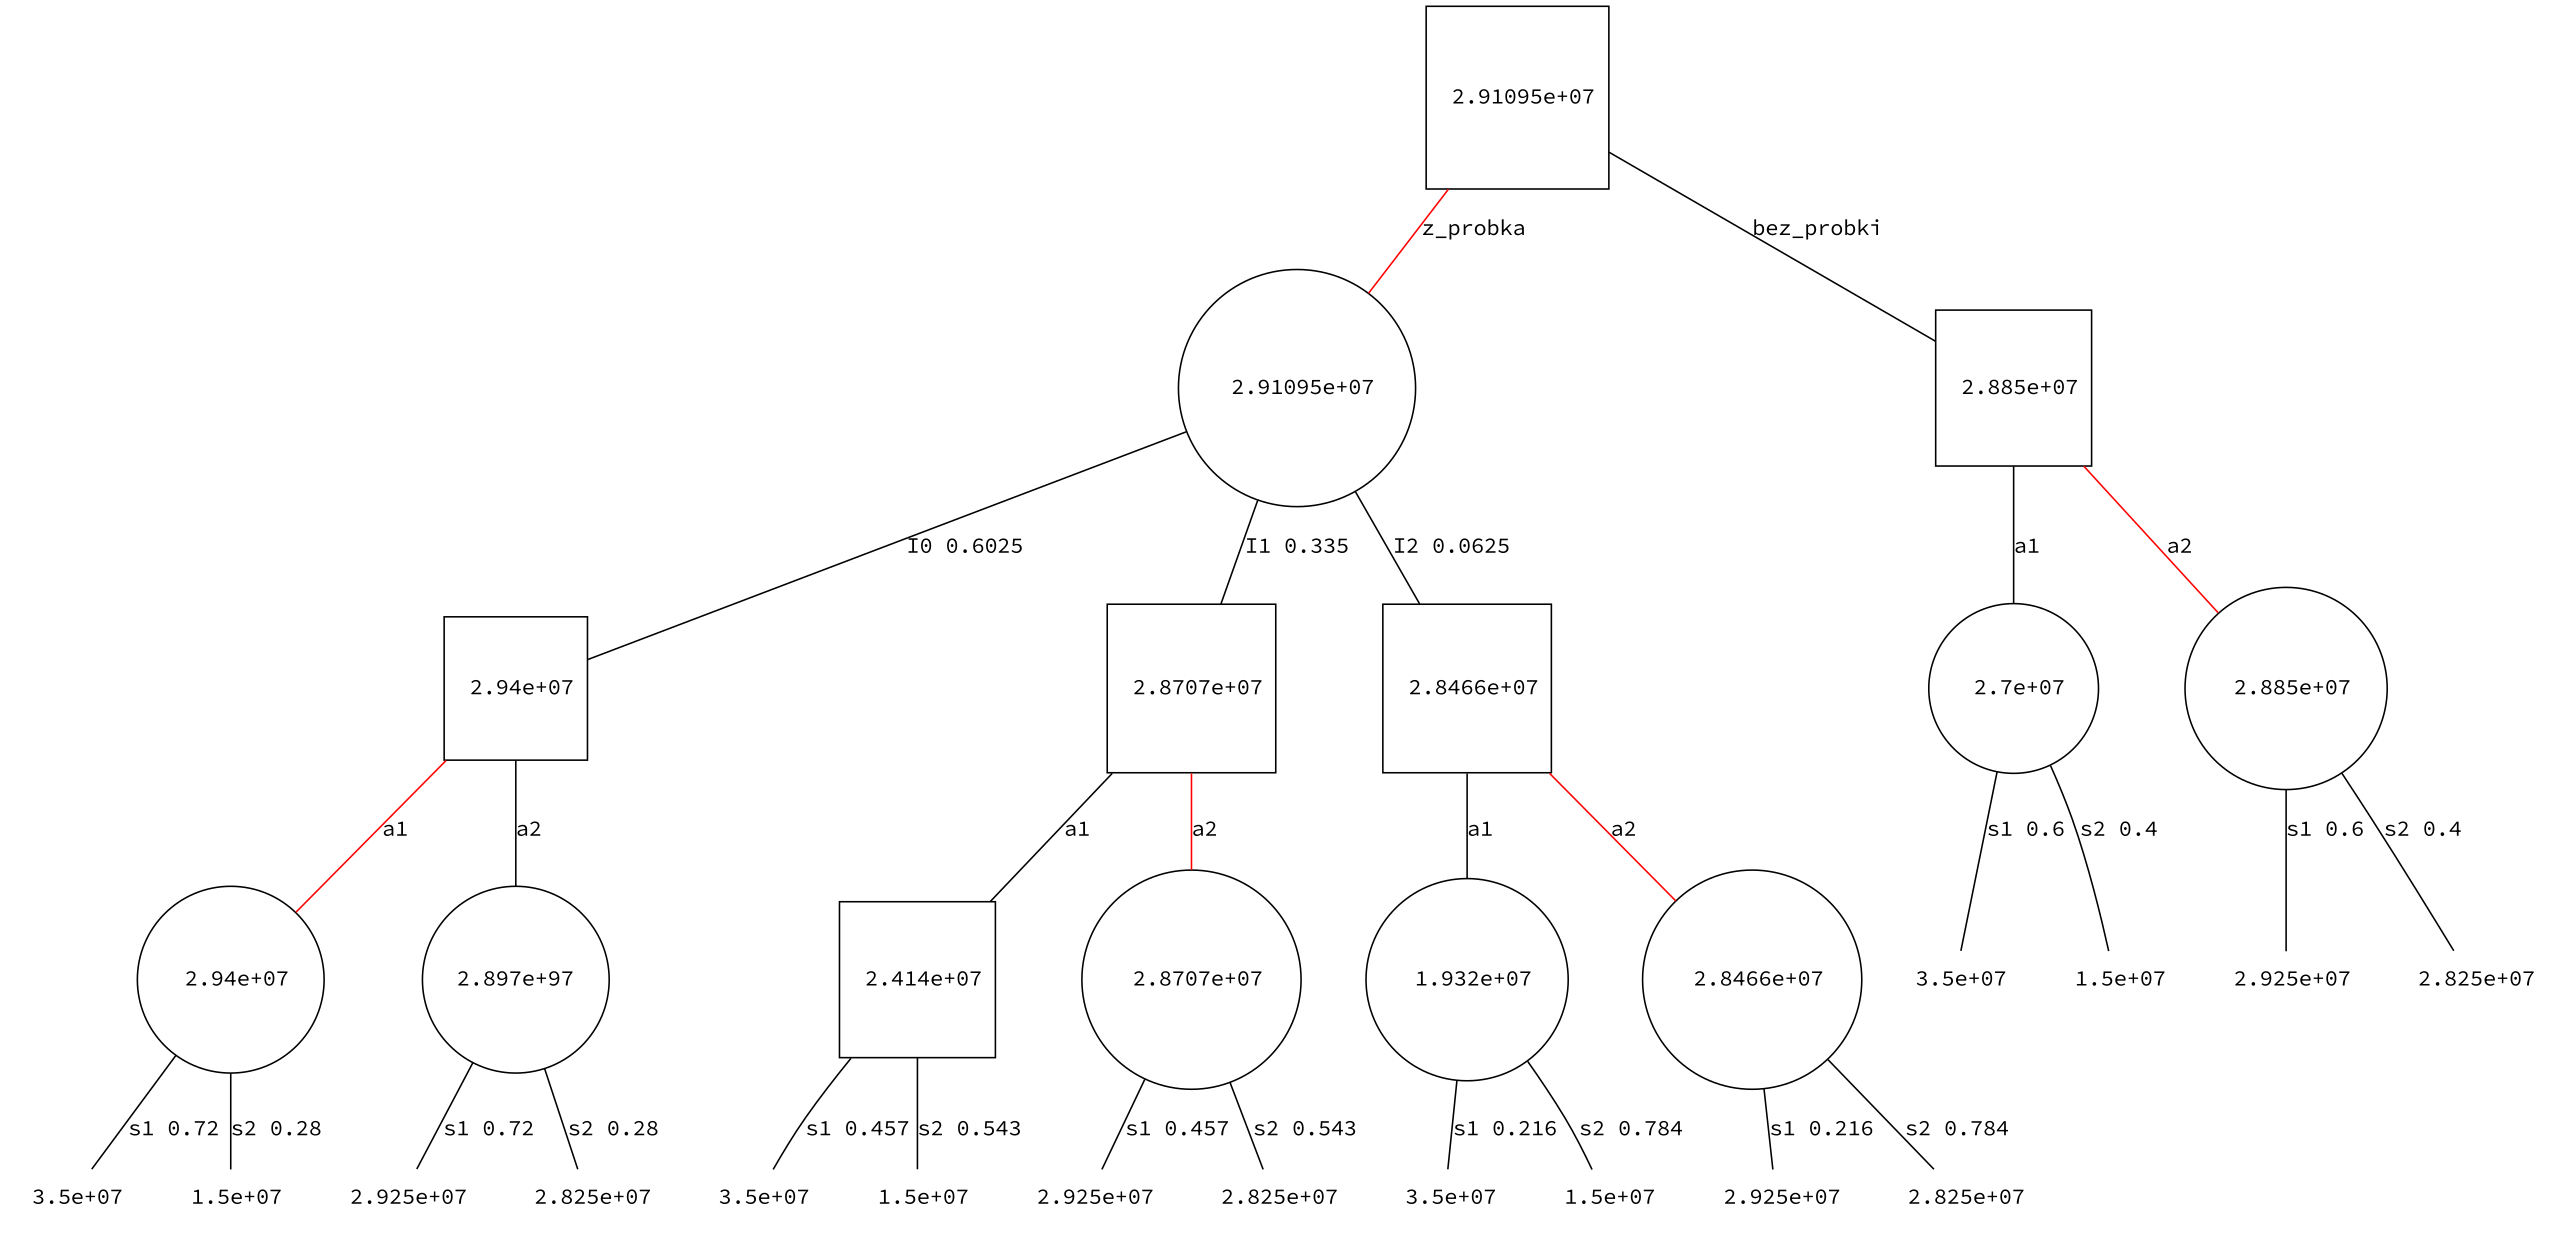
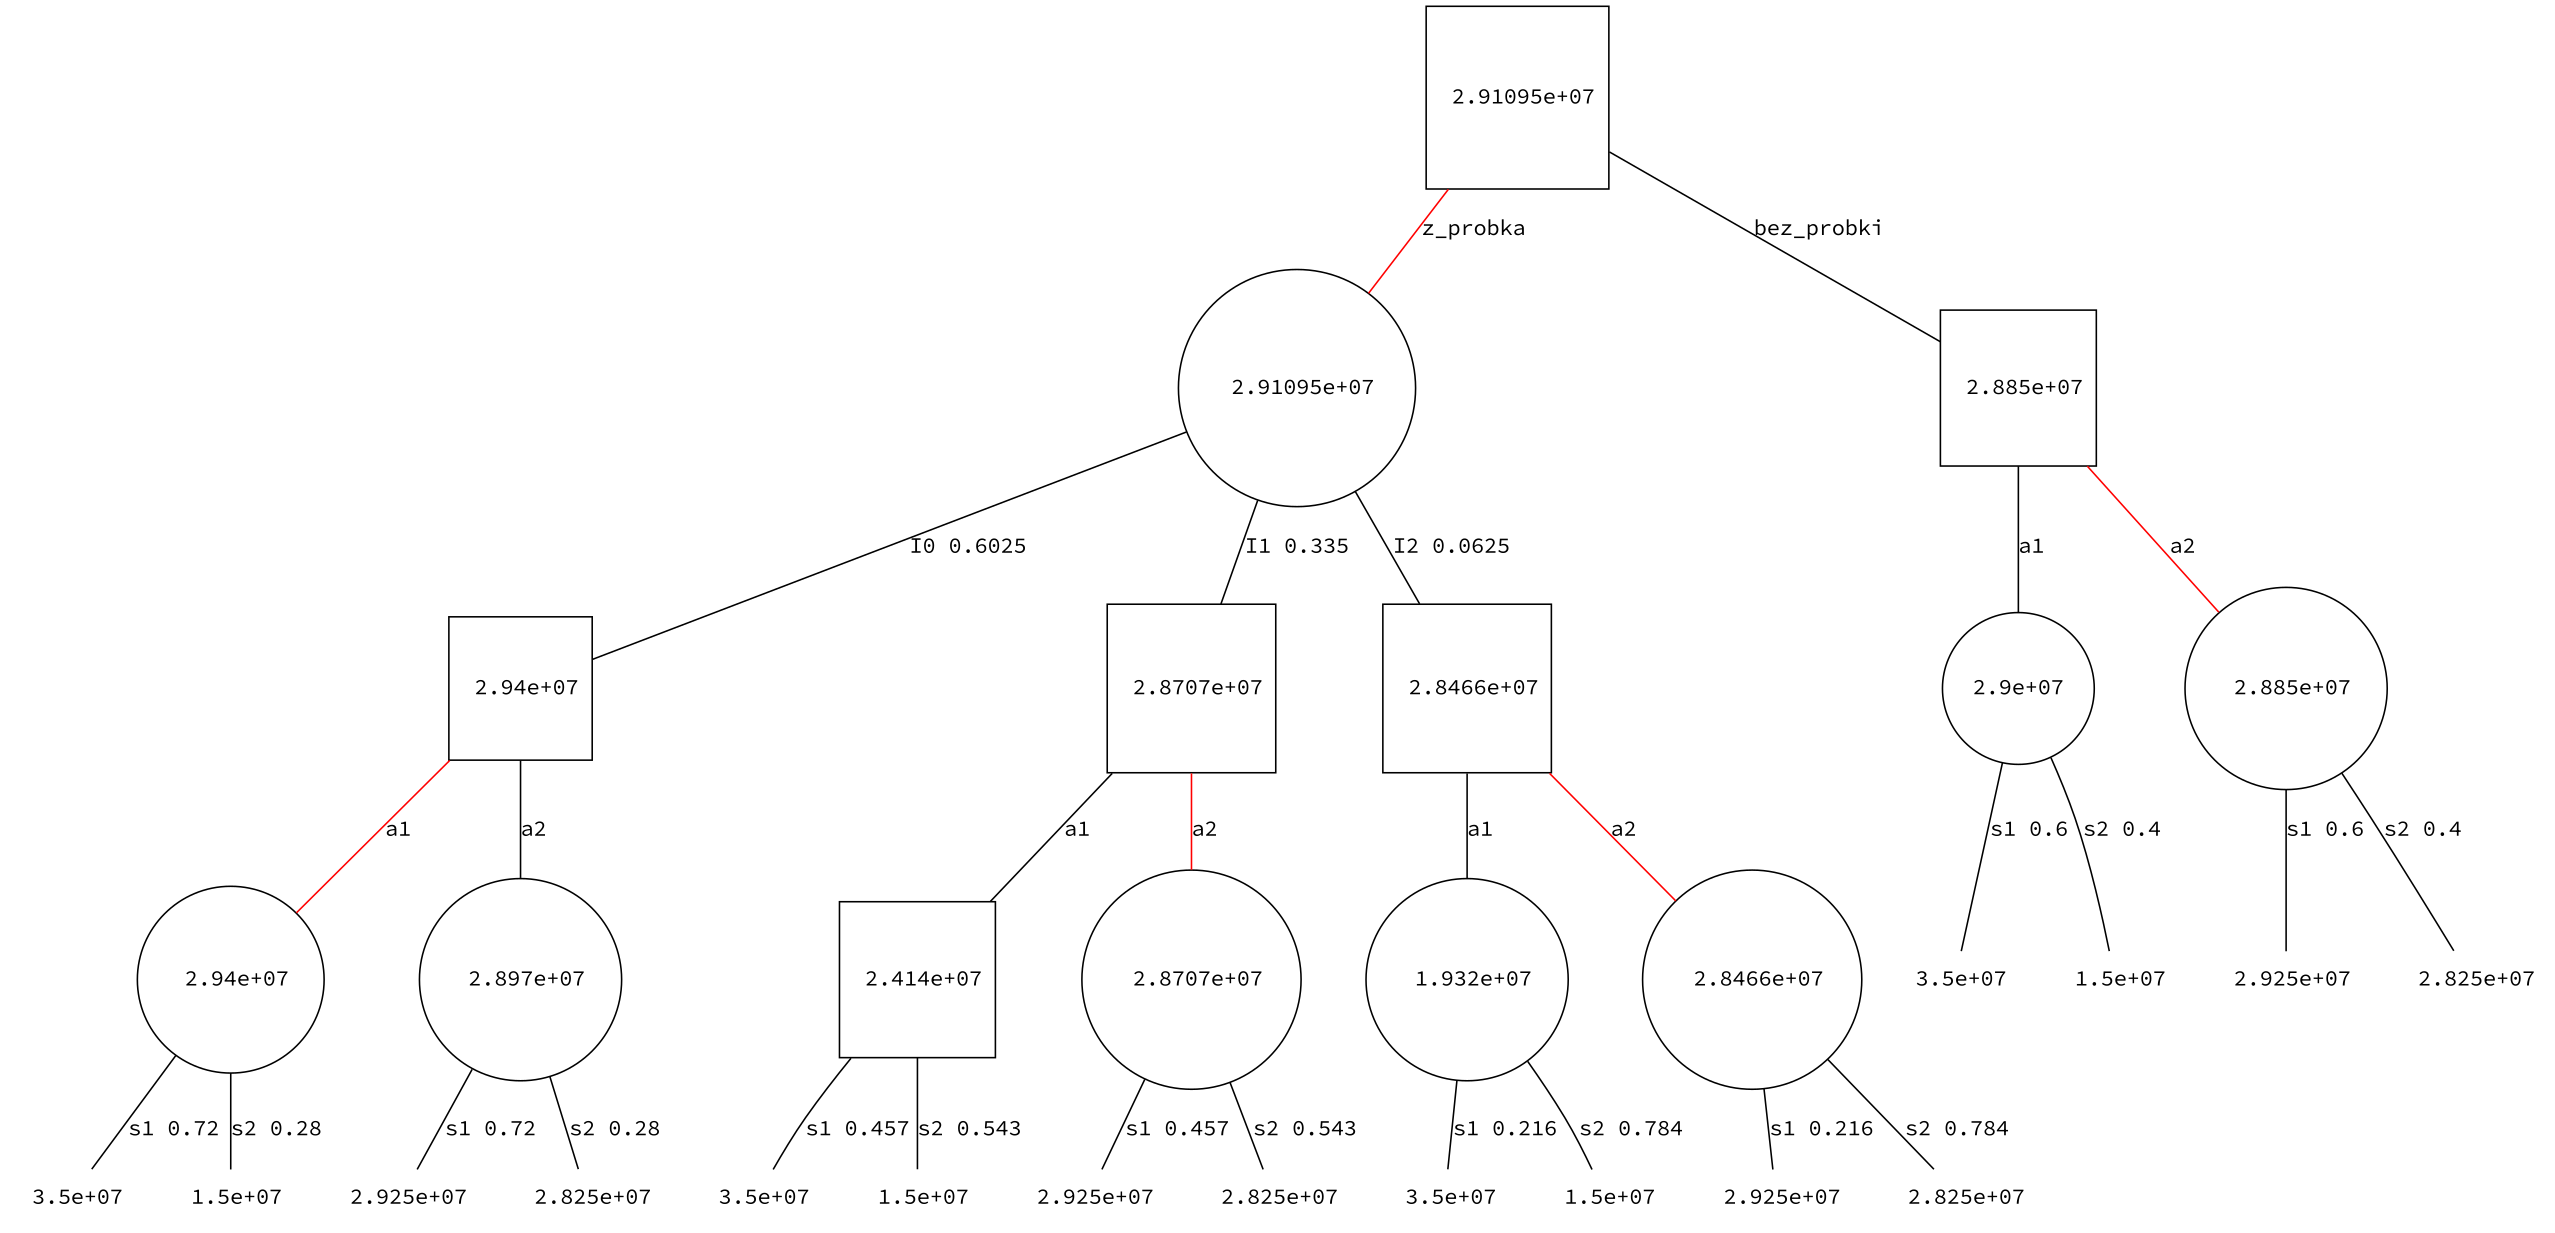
node "2.7e+07": label "2.7e+07" -> "2.9e+07"
node "2.897e+97": label "2.897e+97" -> "2.897e+07"
